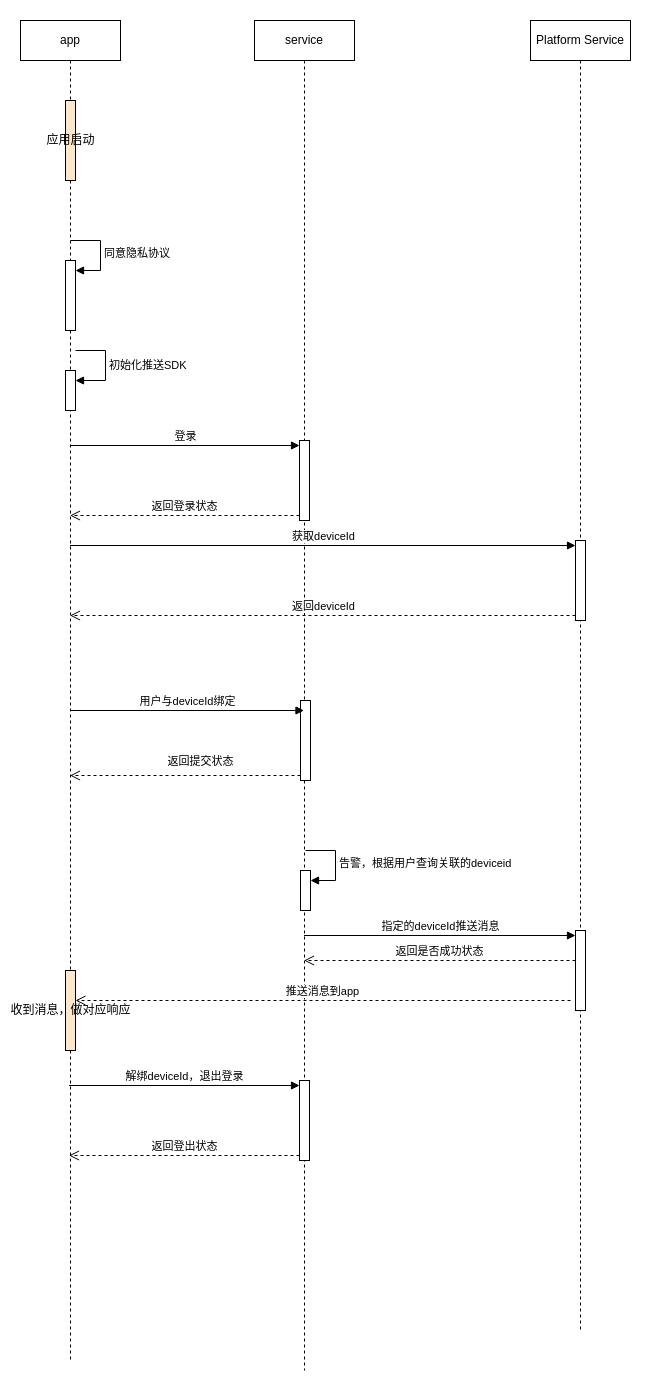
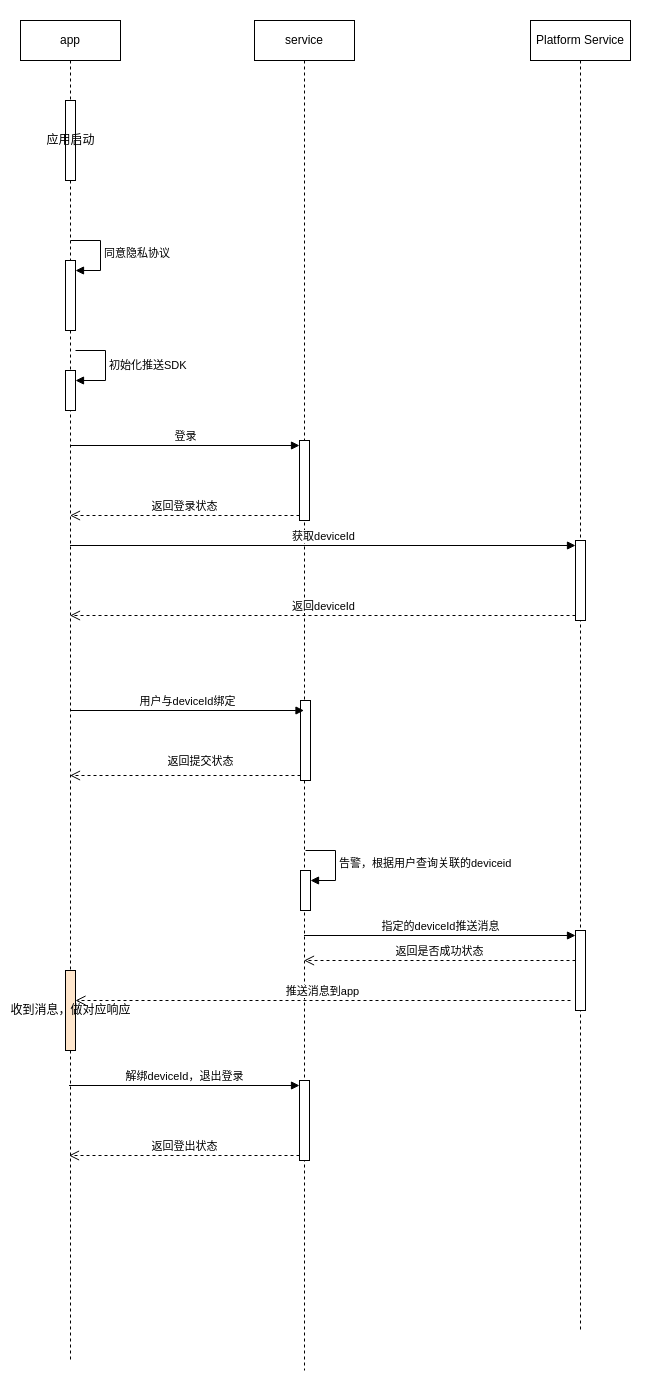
node "应用启动": fillcolor #ffe6cc -> #ffffff
